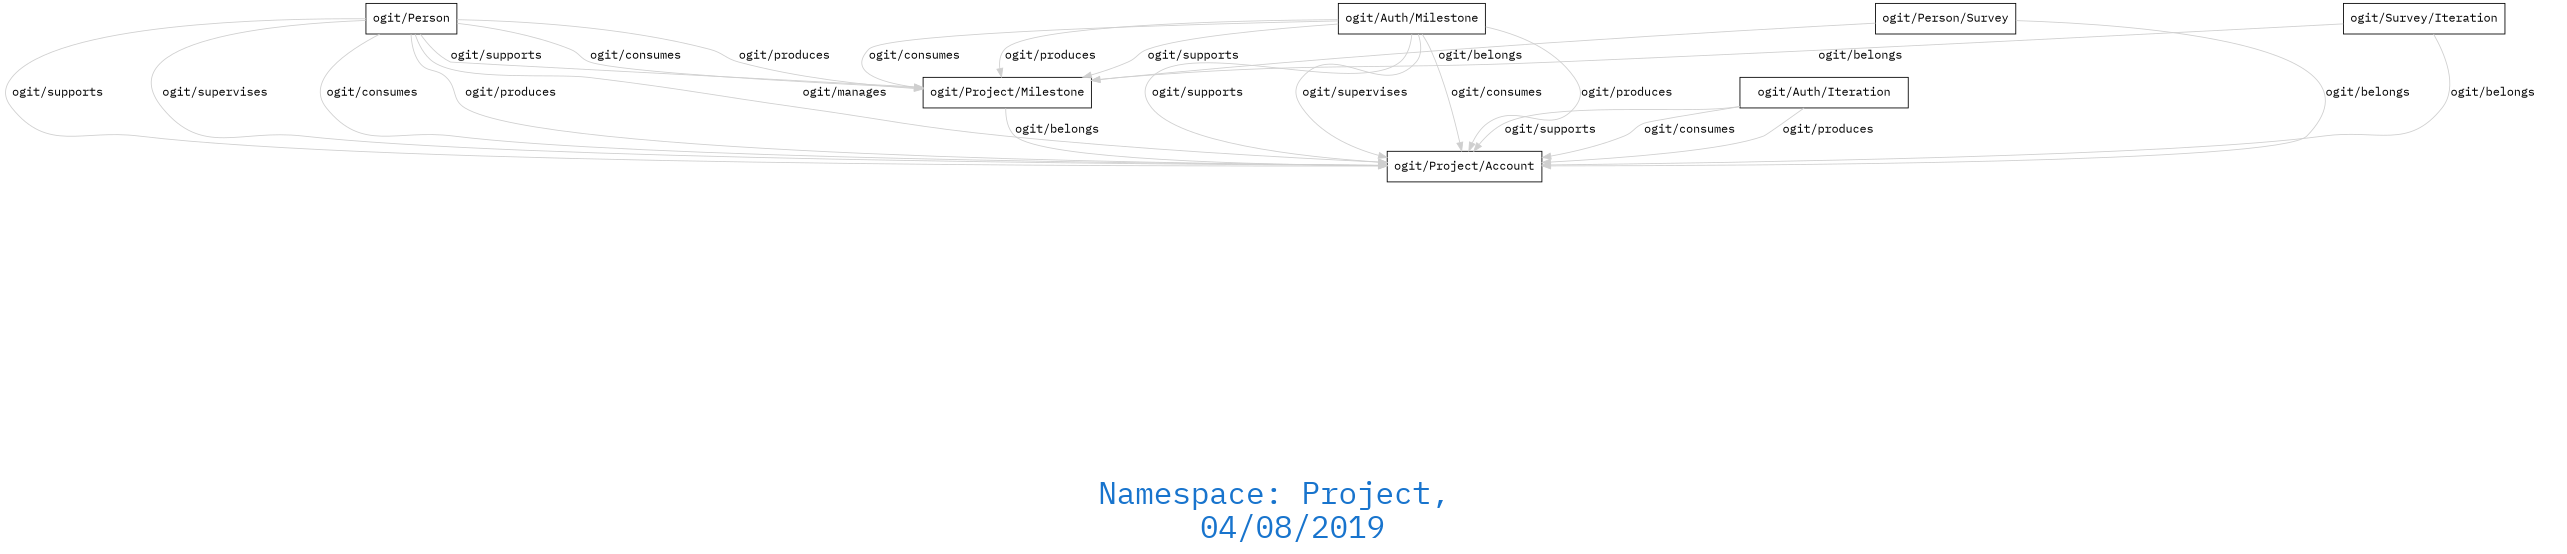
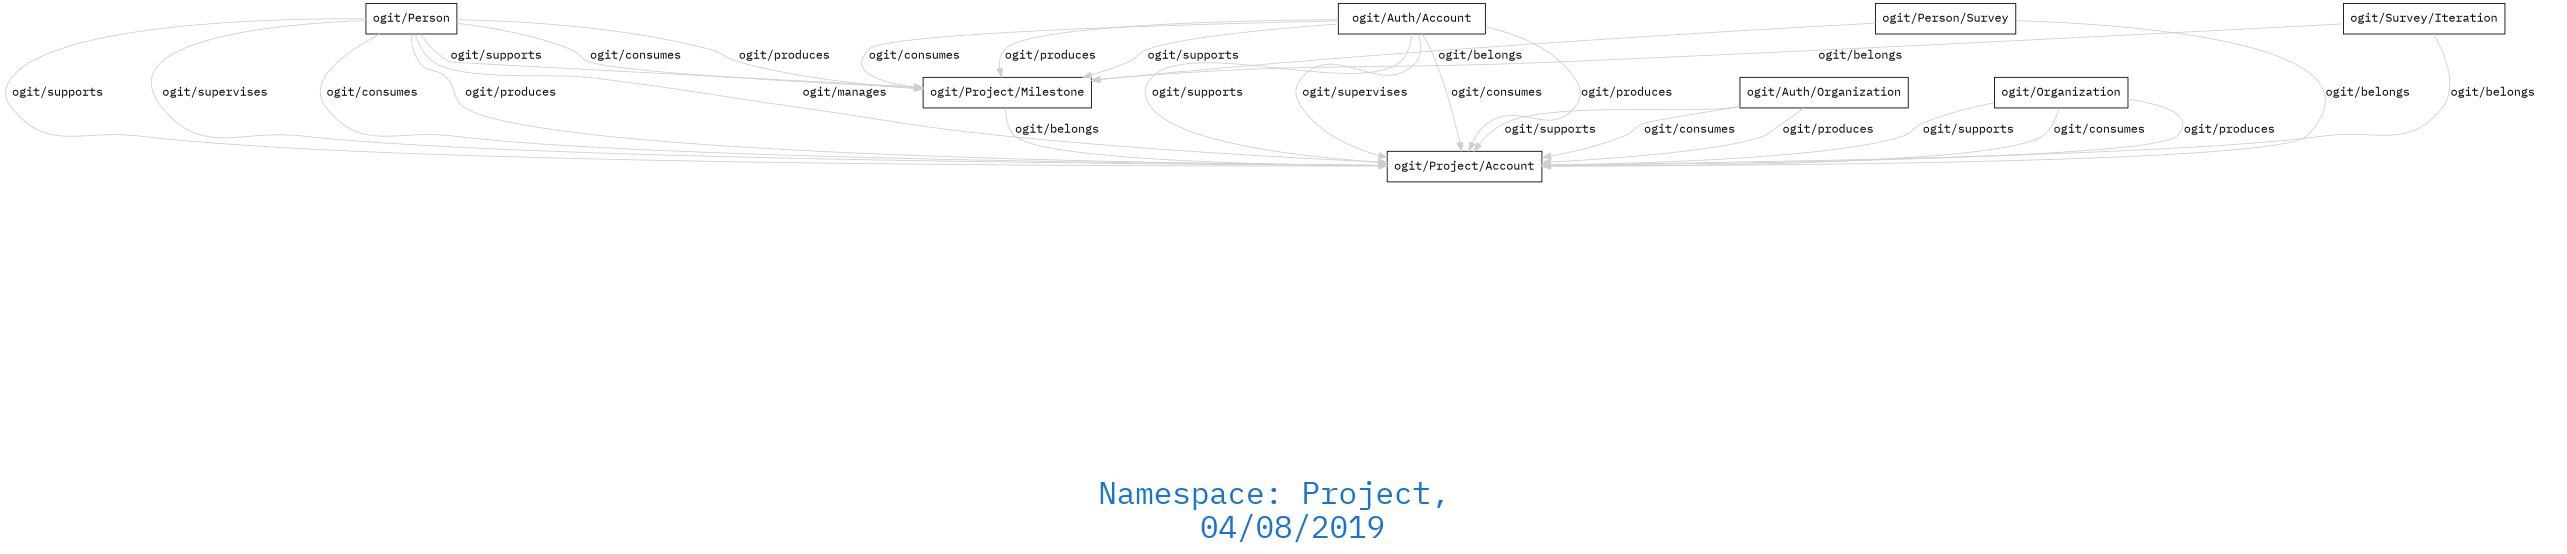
node "ogit/Auth/Milestone": label "ogit/Auth/Milestone" -> "ogit/Auth/Account"
node "ogit/Auth/Iteration": label "ogit/Auth/Iteration" -> "ogit/Auth/Organization"
node "ogit/Organization": added
